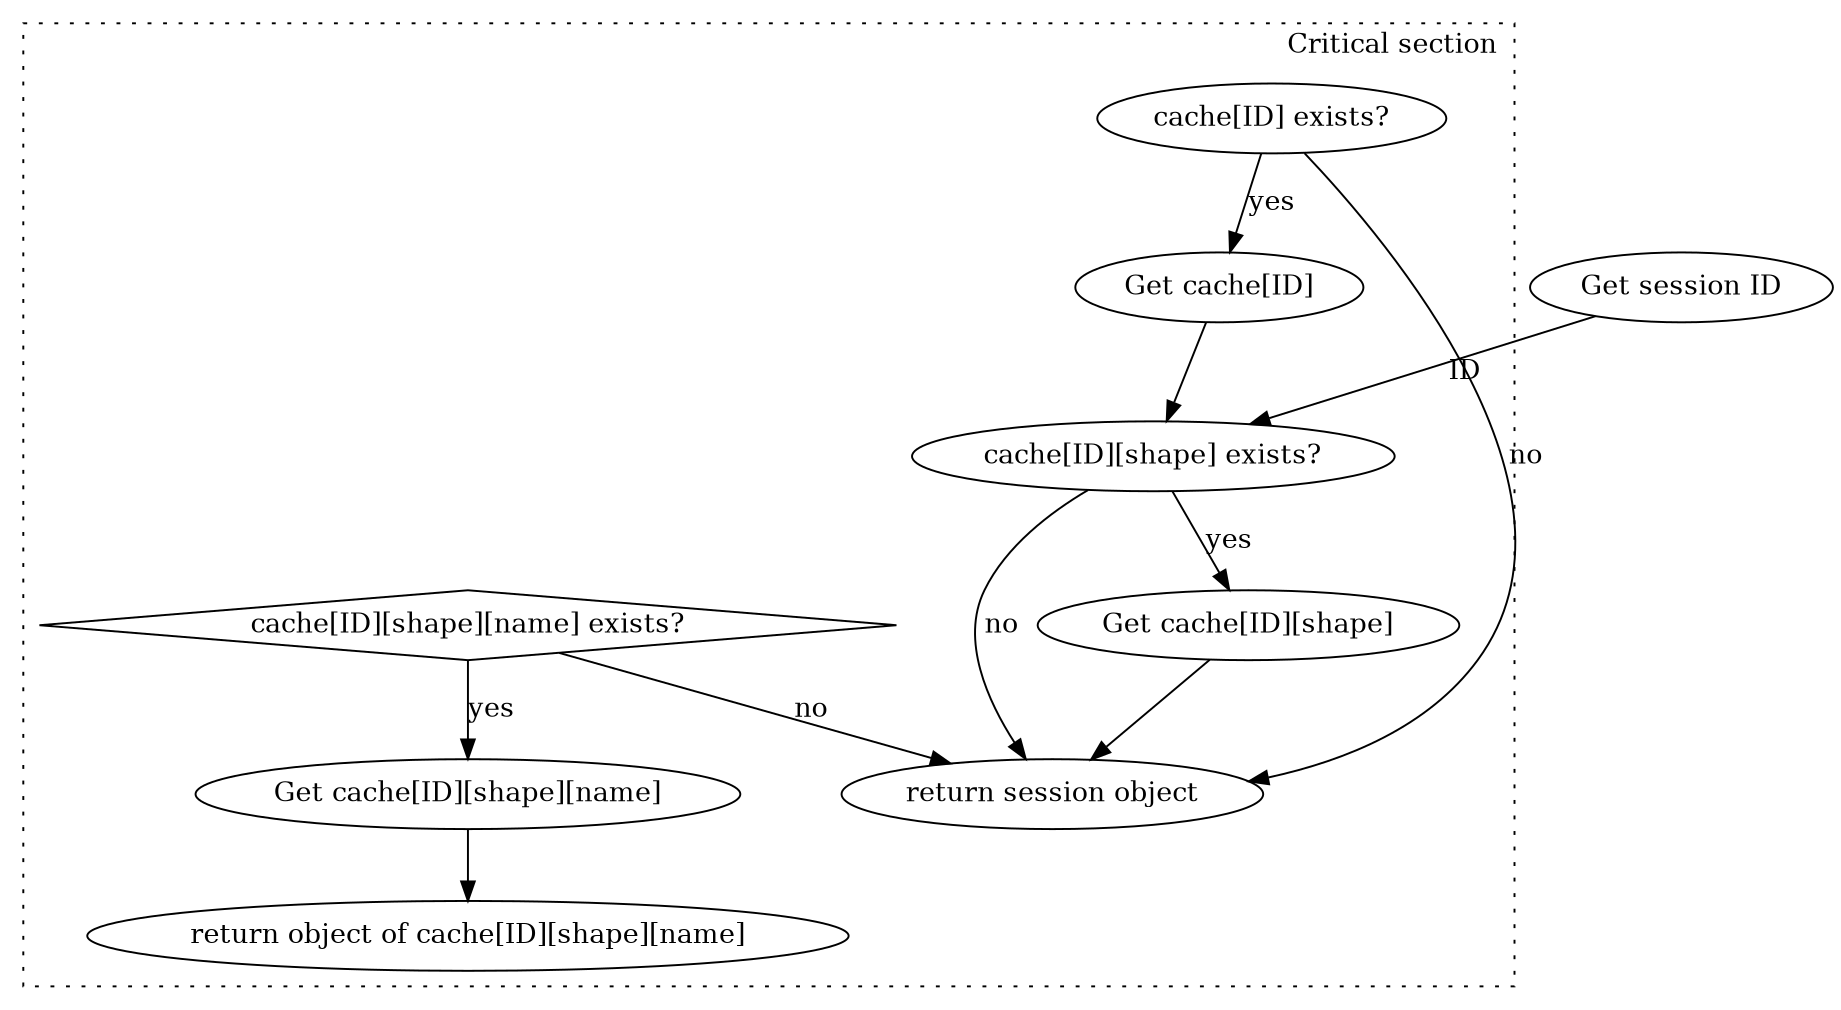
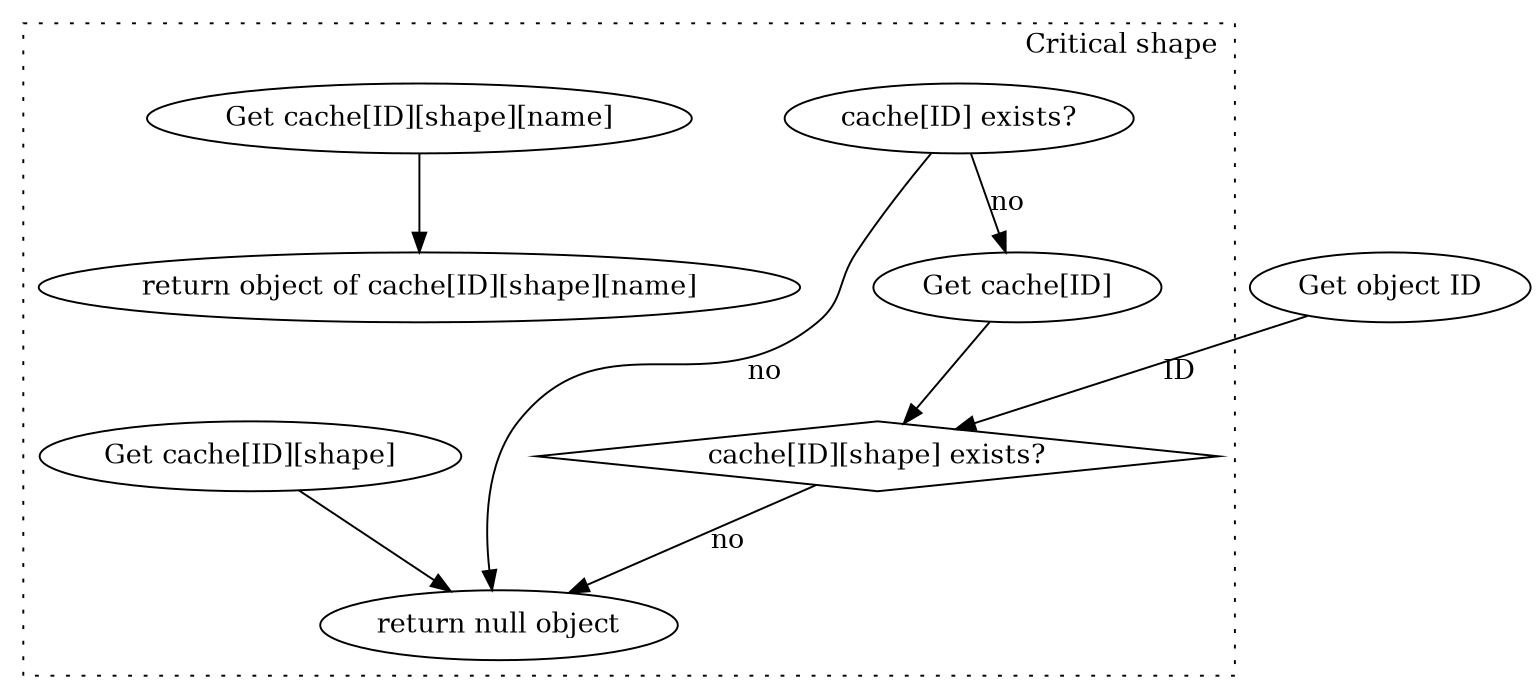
cluster "Critical section": label "Critical section" -> "Critical shape"
edge "cache[ID] exists?" -> "Get cache[ID]": label "yes" -> "no"
node "Get session ID": label "Get session ID" -> "Get object ID"
node "cache[ID][shape] exists?": shape ellipse -> diamond
edge "cache[ID][shape] exists?" -> "Get cache[ID][shape]": removed, label "yes"
node "cache[ID][shape][name] exists?": removed
node "return session object": label "return session object" -> "return null object"
